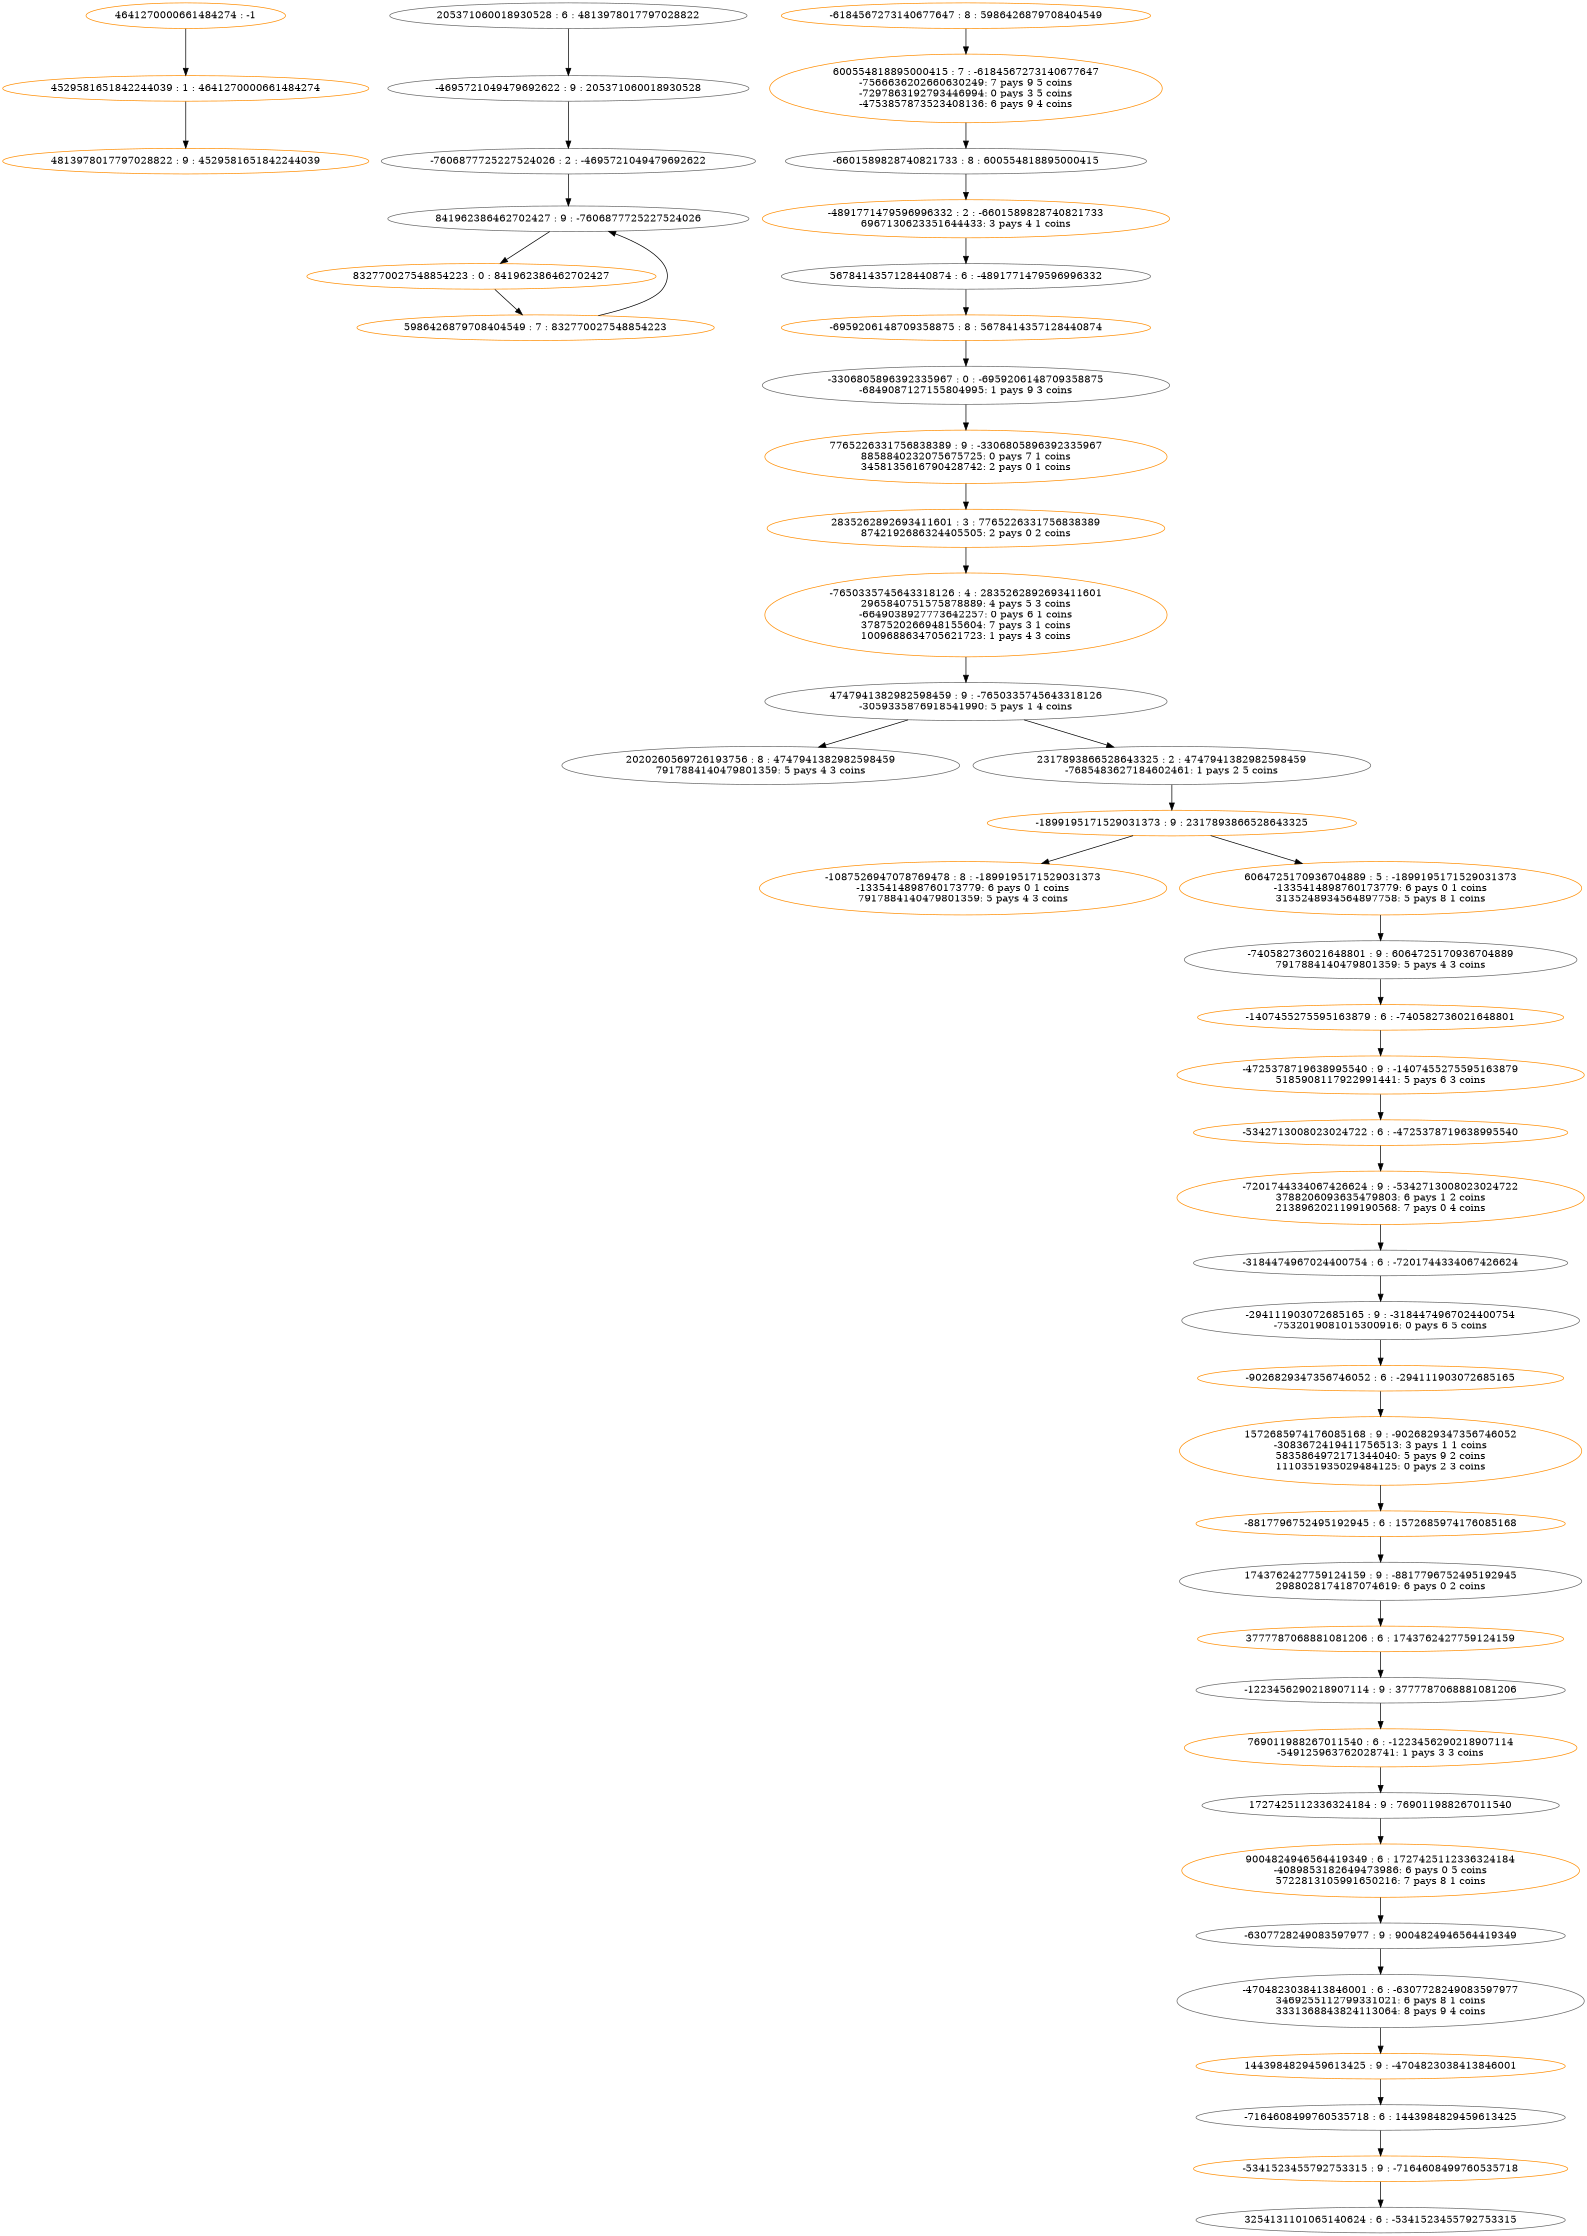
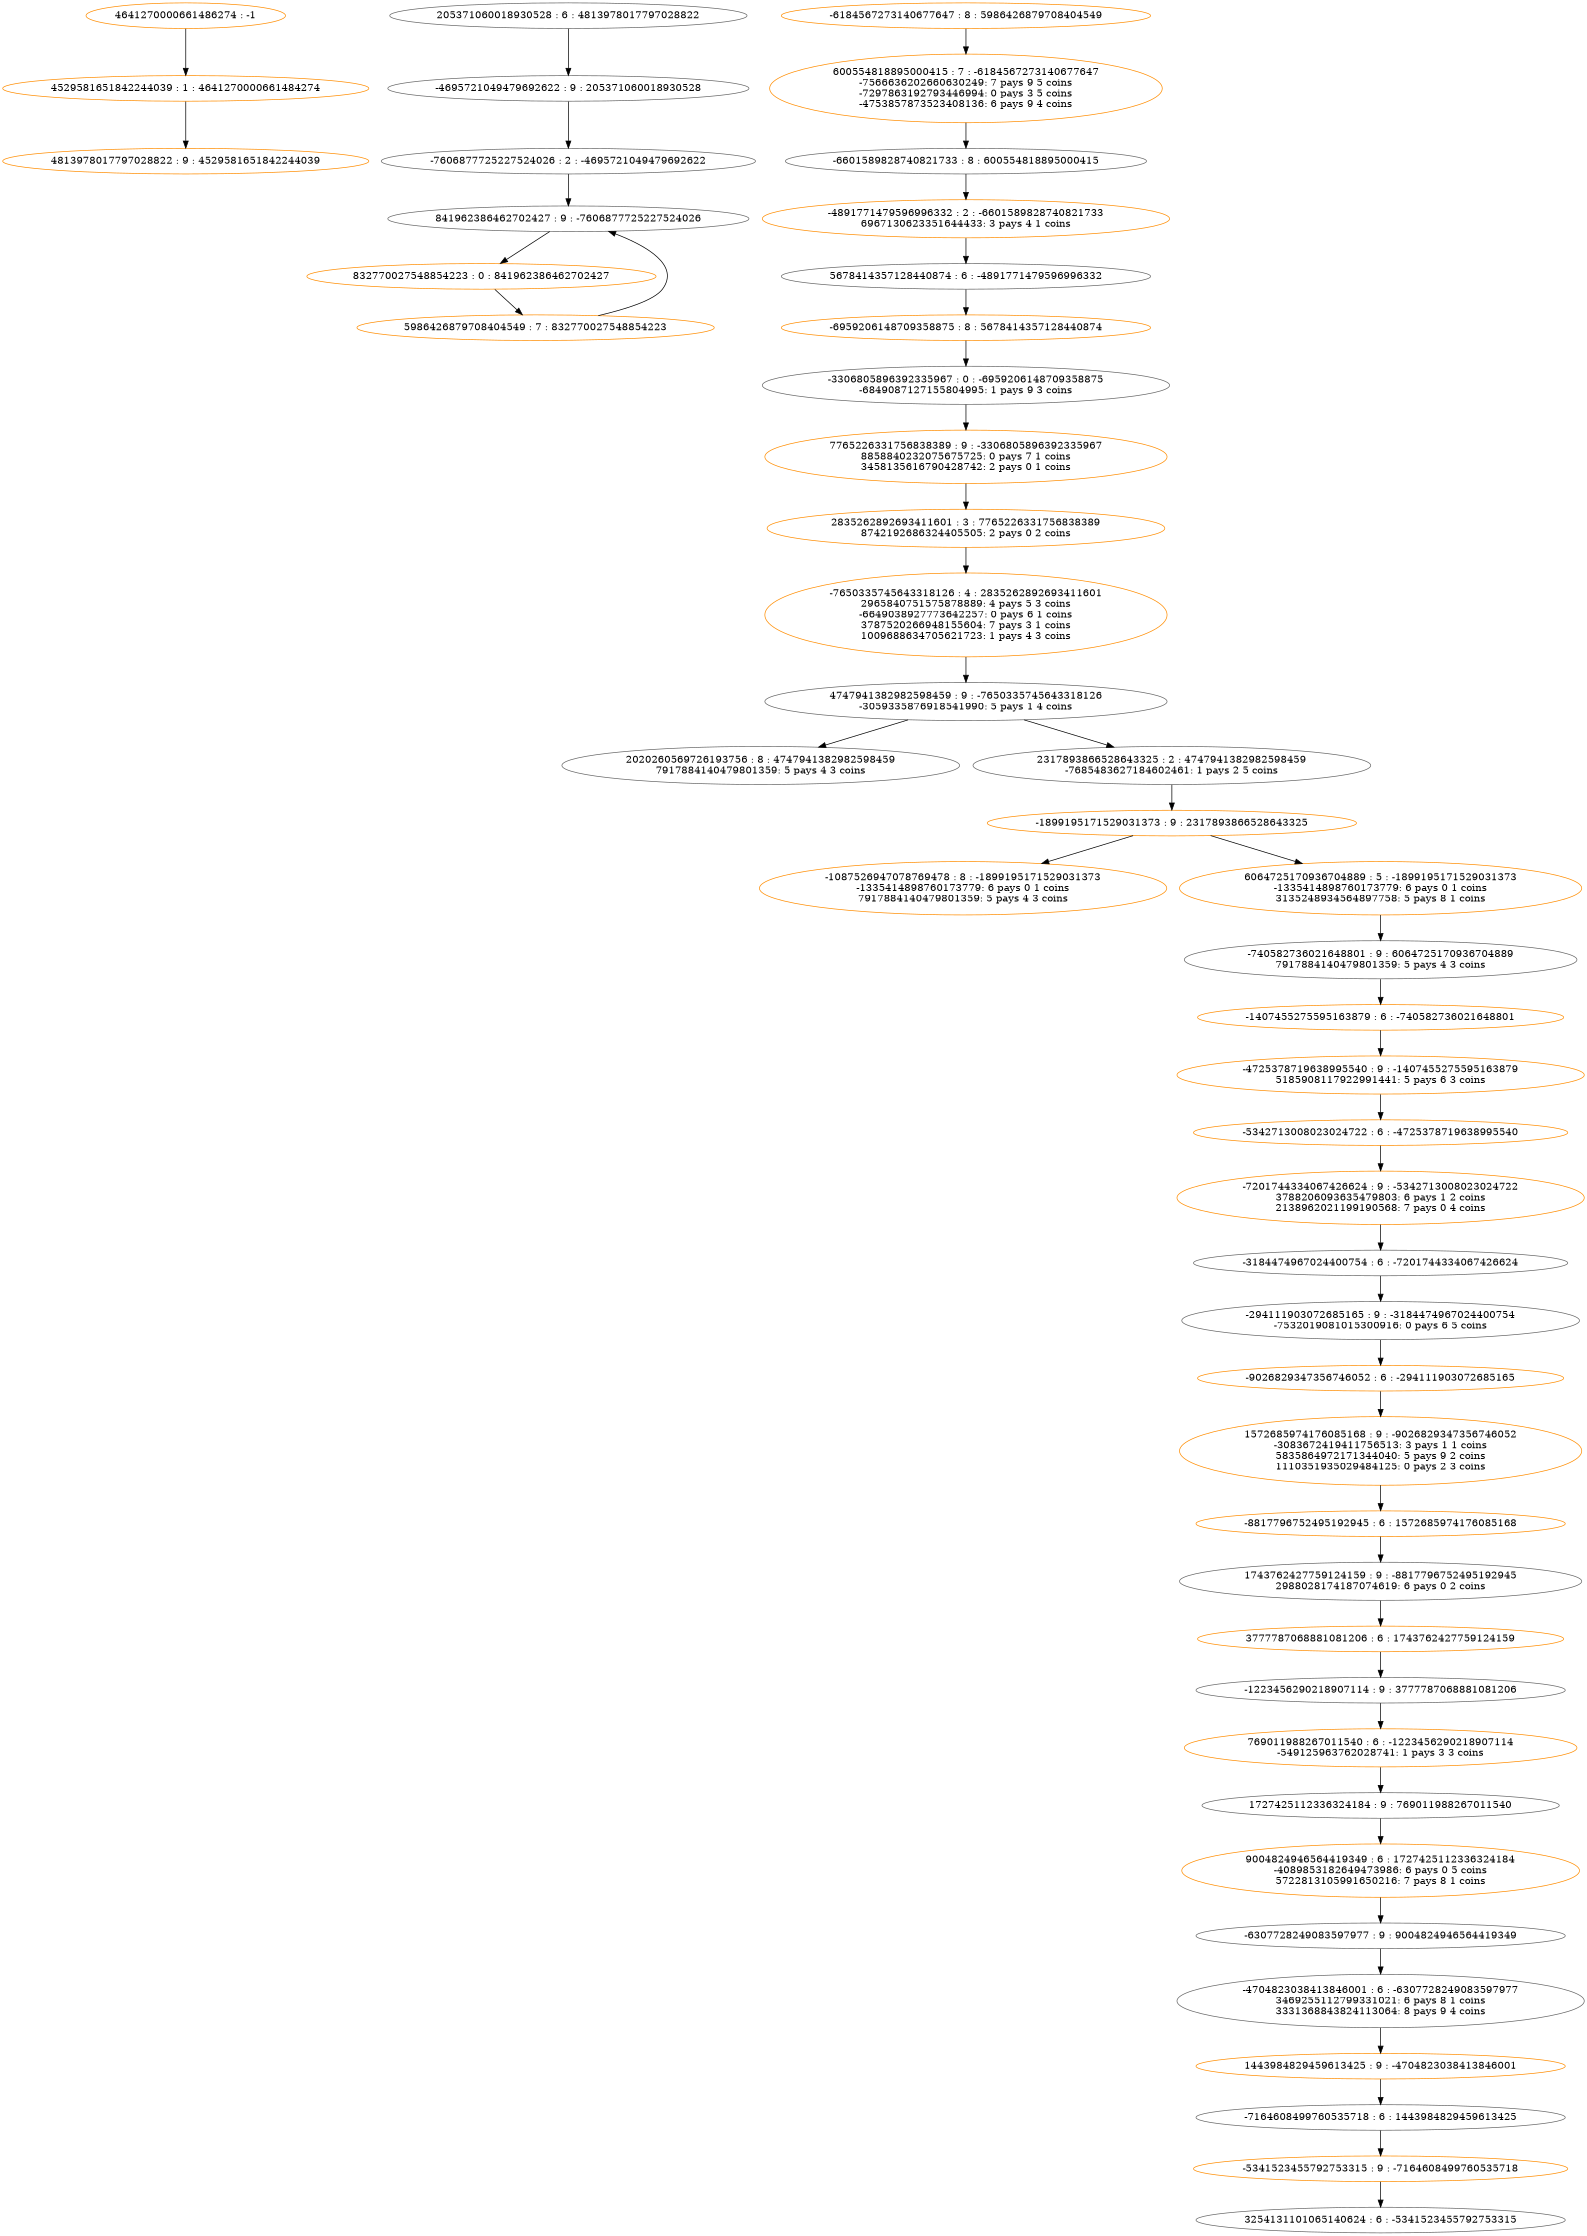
node "4641270000661484274 : -1": label "4641270000661484274 : -1" -> "4641270000661486274 : -1"
